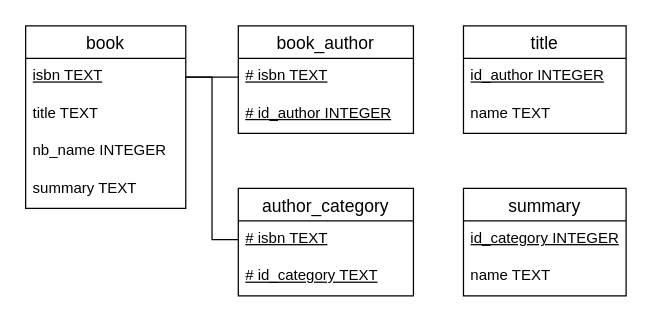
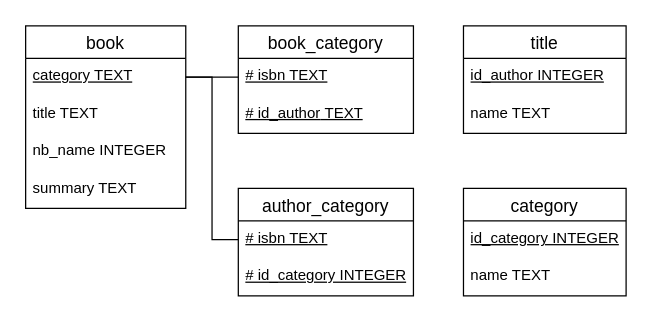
node "book_author": label "book_author" -> "book_category"
node "isbn TEXT": label "isbn TEXT" -> "category TEXT"
node "# id_author INTEGER": label "# id_author INTEGER" -> "# id_author TEXT"
node "summary": label "summary" -> "category"
node "# id_category TEXT": label "# id_category TEXT" -> "# id_category INTEGER"
